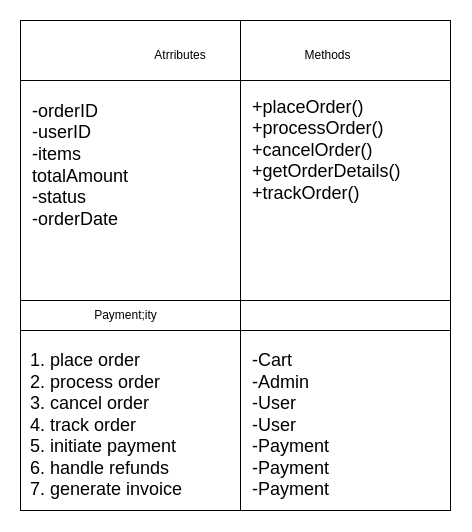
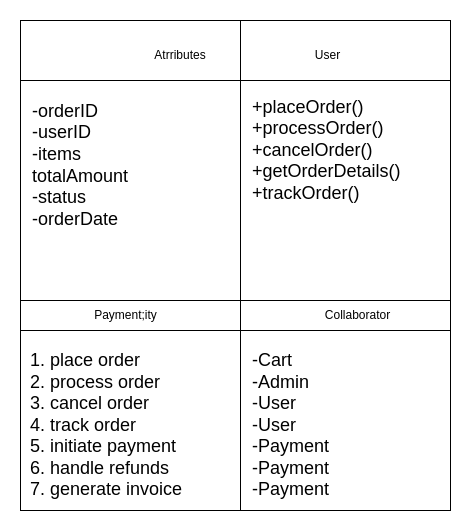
node "Methods": label "Methods" -> "User"
node "Collaborator": added
